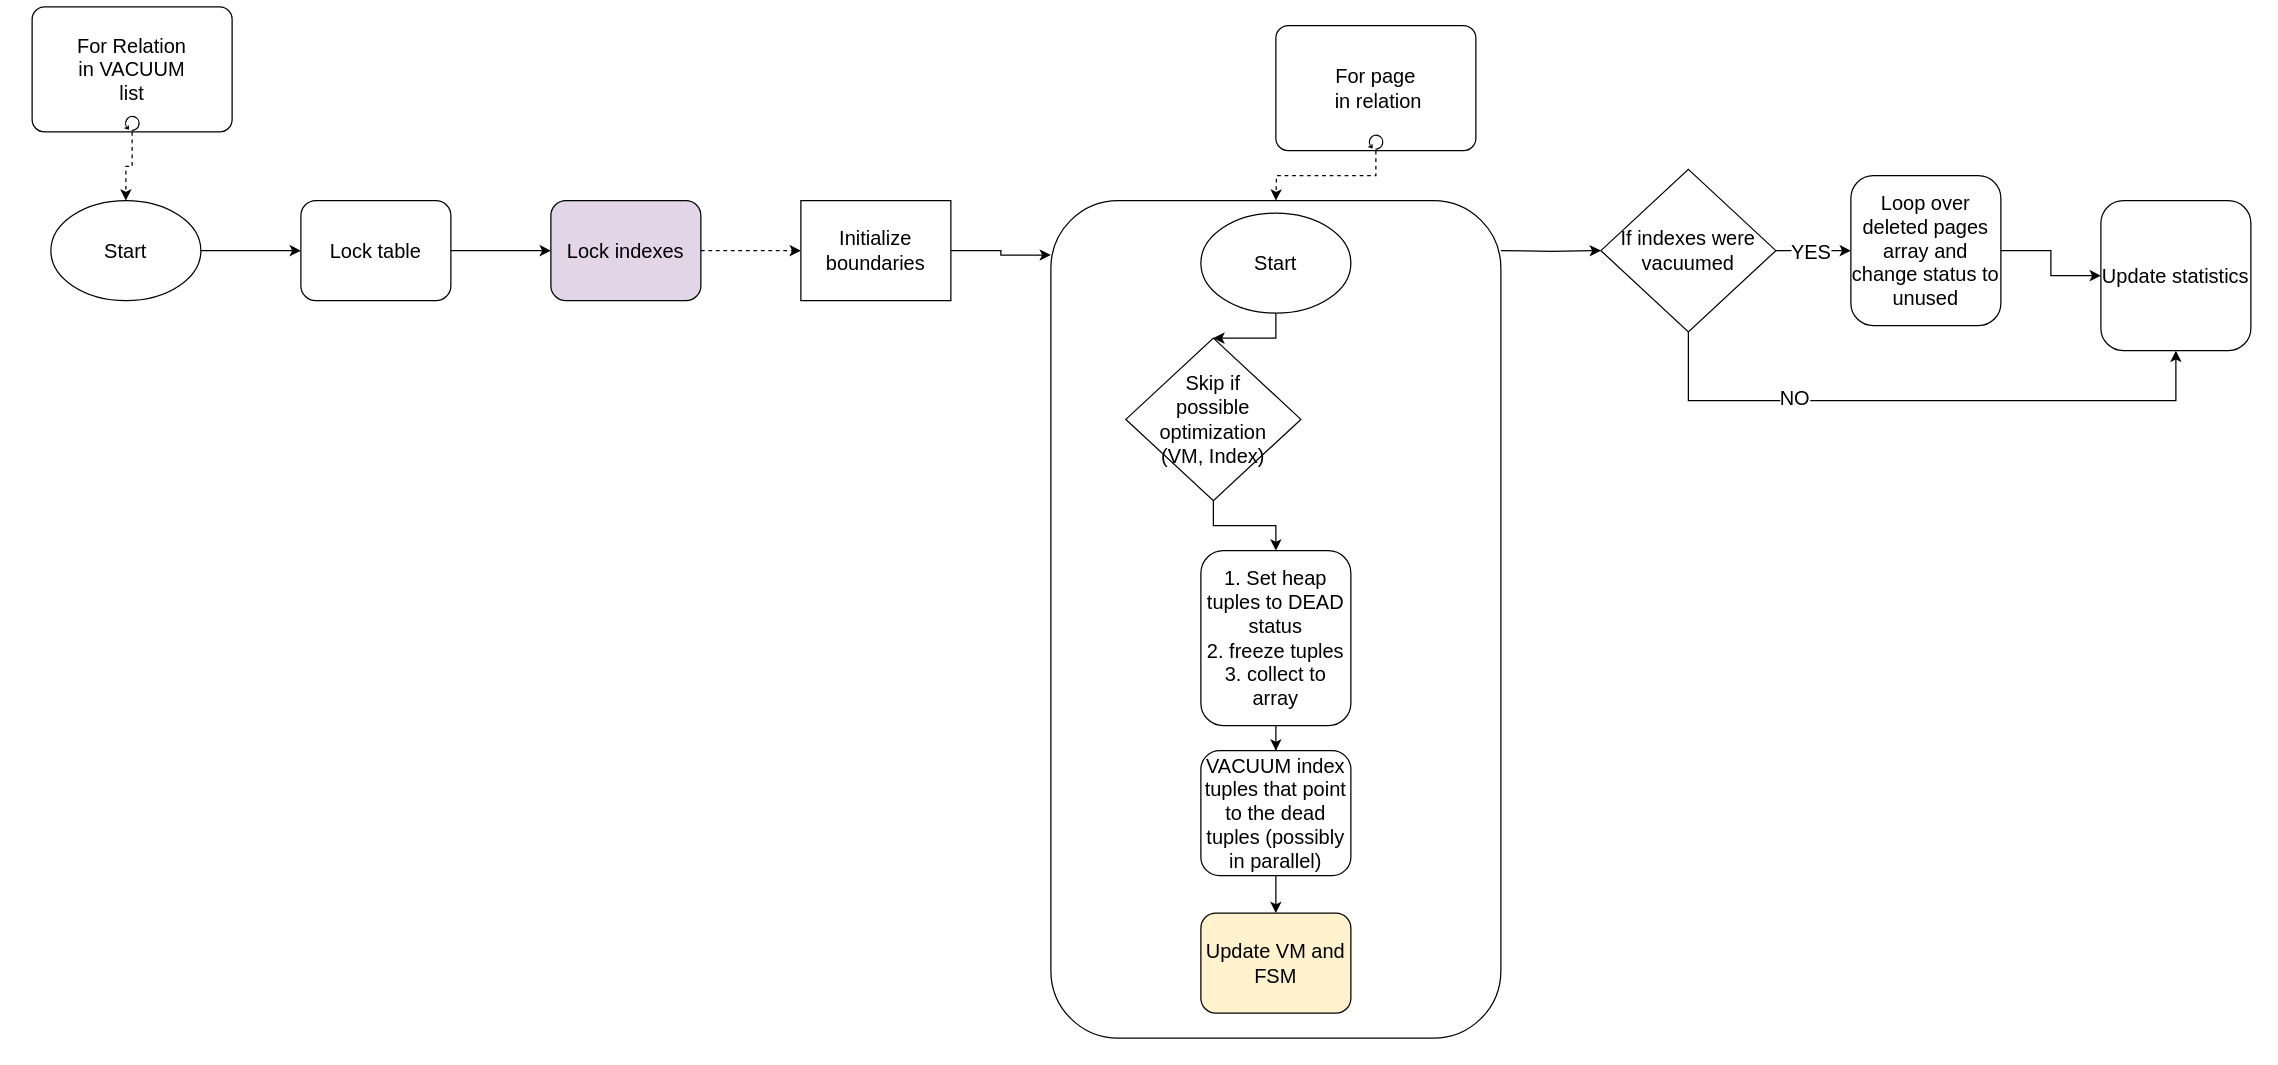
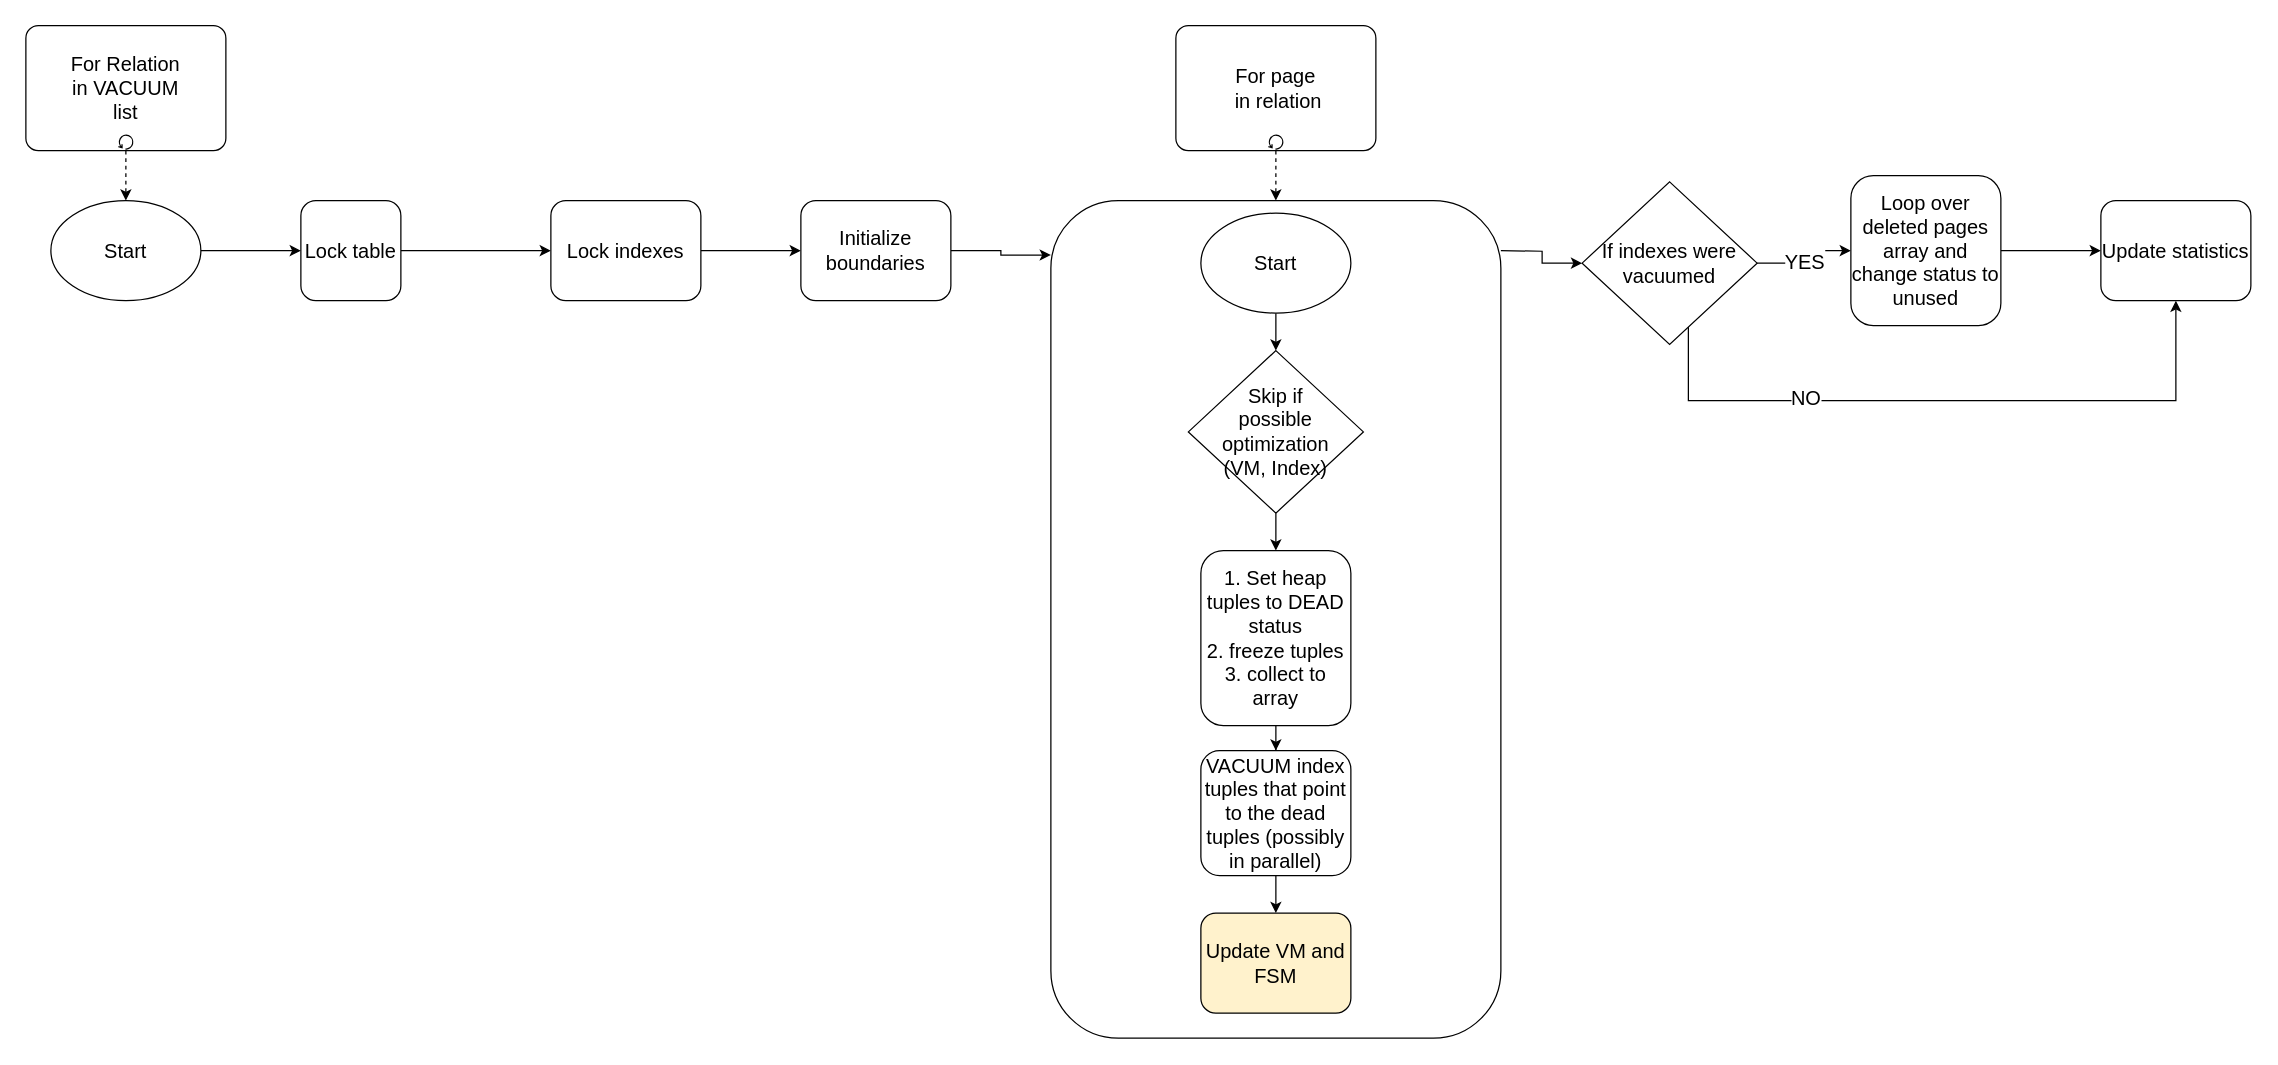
node "For Relationin VACUUMlist": moved (132, 69) -> (126, 88)
node "For page in relation": moved (1376, 88) -> (1276, 88)
node "Lock table": size 150x100 -> 100x100
node "Lock indexes": fillcolor #e1d5e7 -> #ffffff
edge "Lock indexes" -> "Initialize boundaries": style dashed -> solid
node "Initialize boundaries": shape rectangle -> rounded rectangle
node "If indexes were vacuumed": moved (1688, 251) -> (1669, 263)
node "Update statistics": size 150x150 -> 150x100
node "Skip if possible optimization (VM, Index)": moved (1213, 419) -> (1276, 432)
